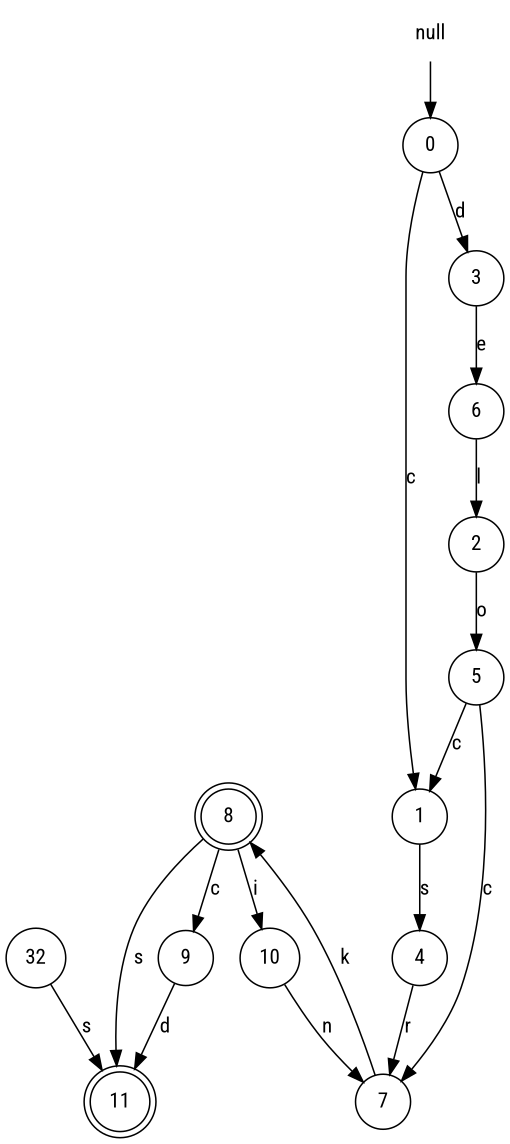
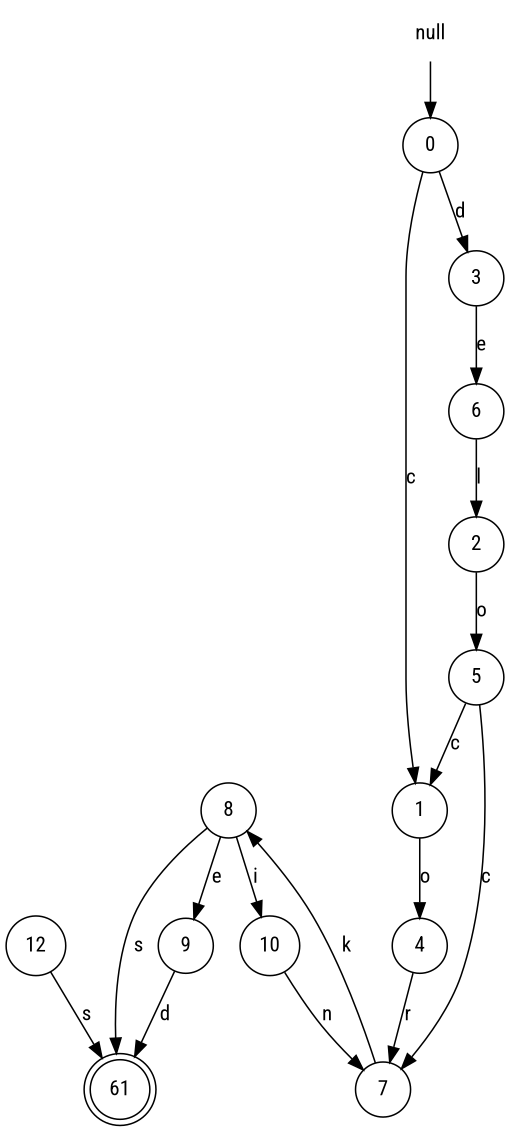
node "8": shape doublecircle -> circle
edge "8" -> "9": label "c" -> "e"
edge "1" -> "4": label "s" -> "o"
node "32": label "32" -> "12"
node "11": label "11" -> "61"
